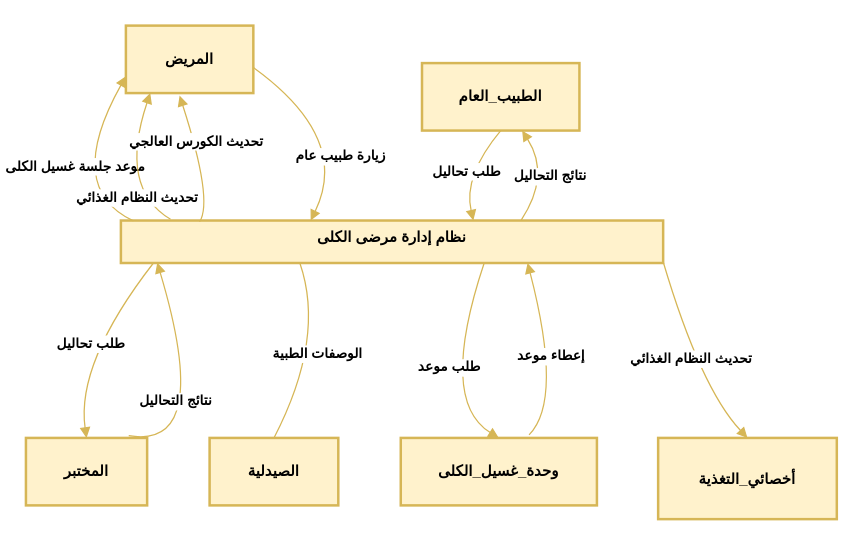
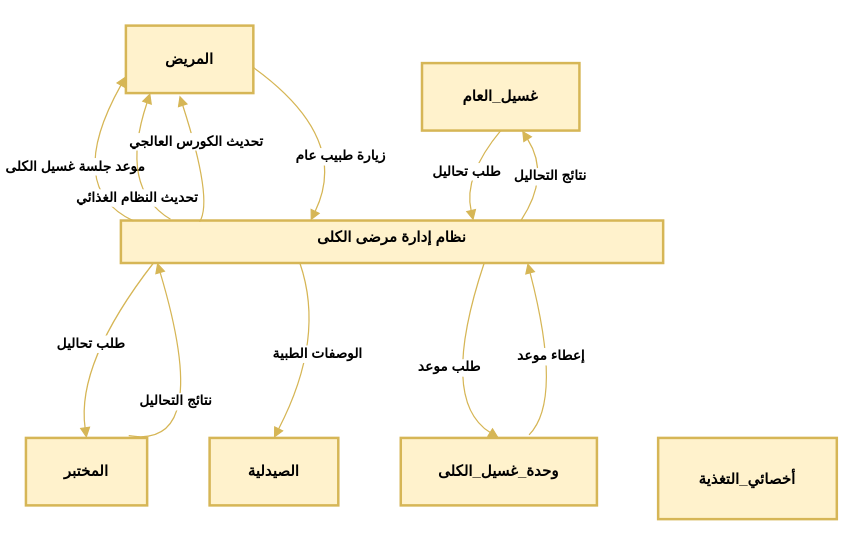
node "الطبيب_العام": label "الطبيب_العام" -> "غسيل_العام"
edge "نظام إدارة مرضى الكلى" -> "أخصائي_التغذية": removed, label "تحديث النظام الغذائي"
edge "نظام إدارة مرضى الكلى" -- "الصيدلية": arrowhead none -> block
